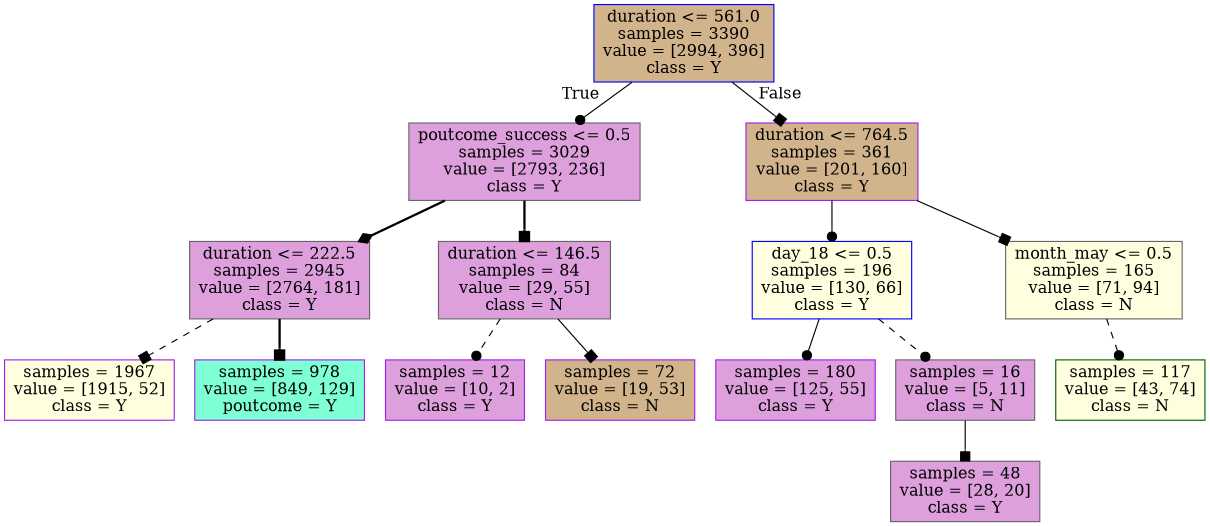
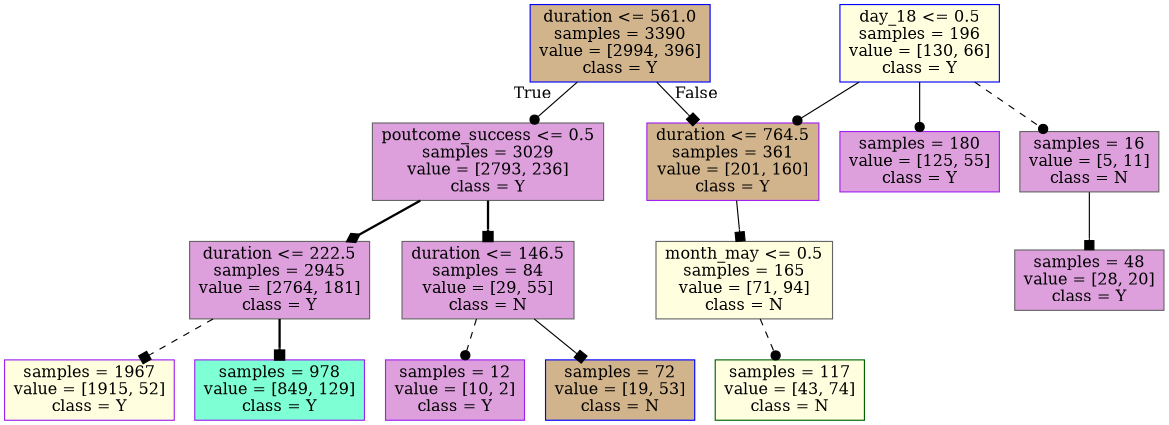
edge "duration <= 764.5 samples = 361 value = [201, 160] class = Y" -> "day_18 <= 0.5 samples = 196 value = [130, 66] class = Y": reversed
node "samples = 978 value = [849, 129] poutcome = Y": label "samples = 978 value = [849, 129] poutcome = Y" -> "samples = 978 value = [849, 129] class = Y"
node "samples = 72 value = [19, 53] class = N": color purple -> blue
